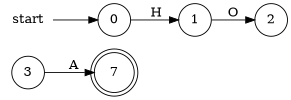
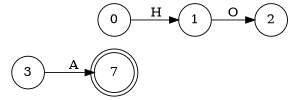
node "start": removed
